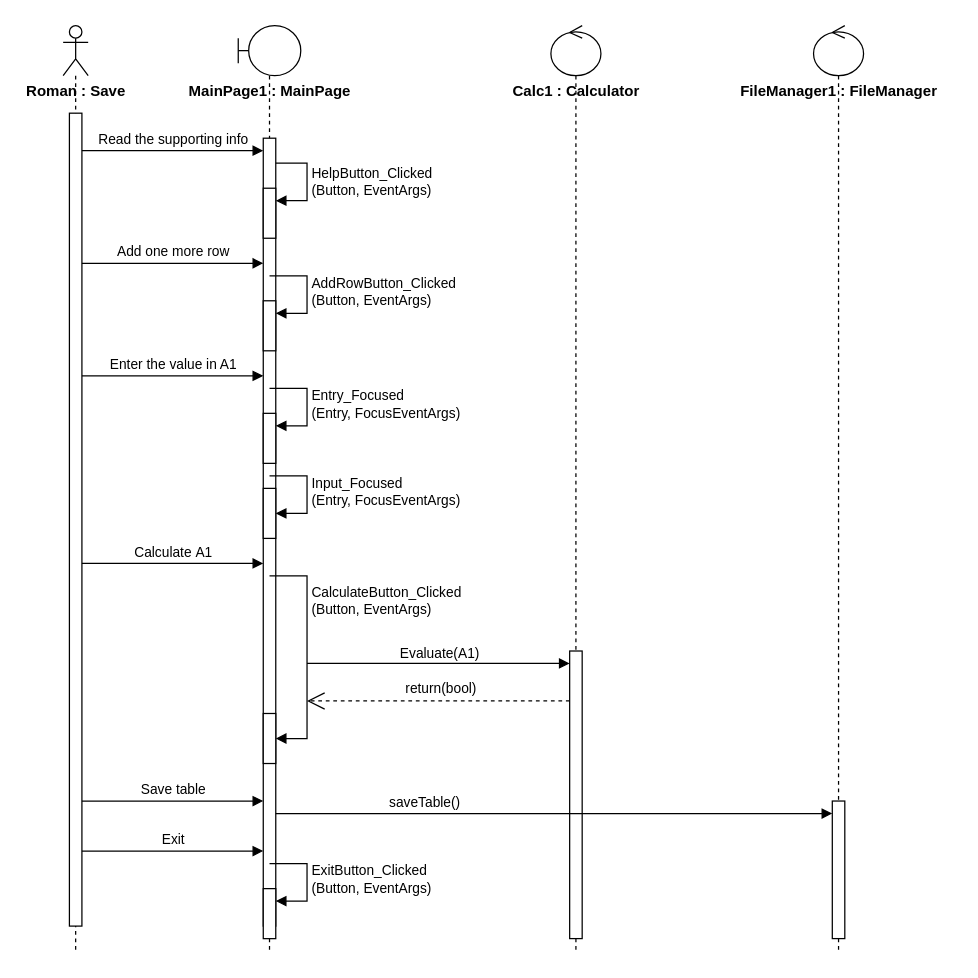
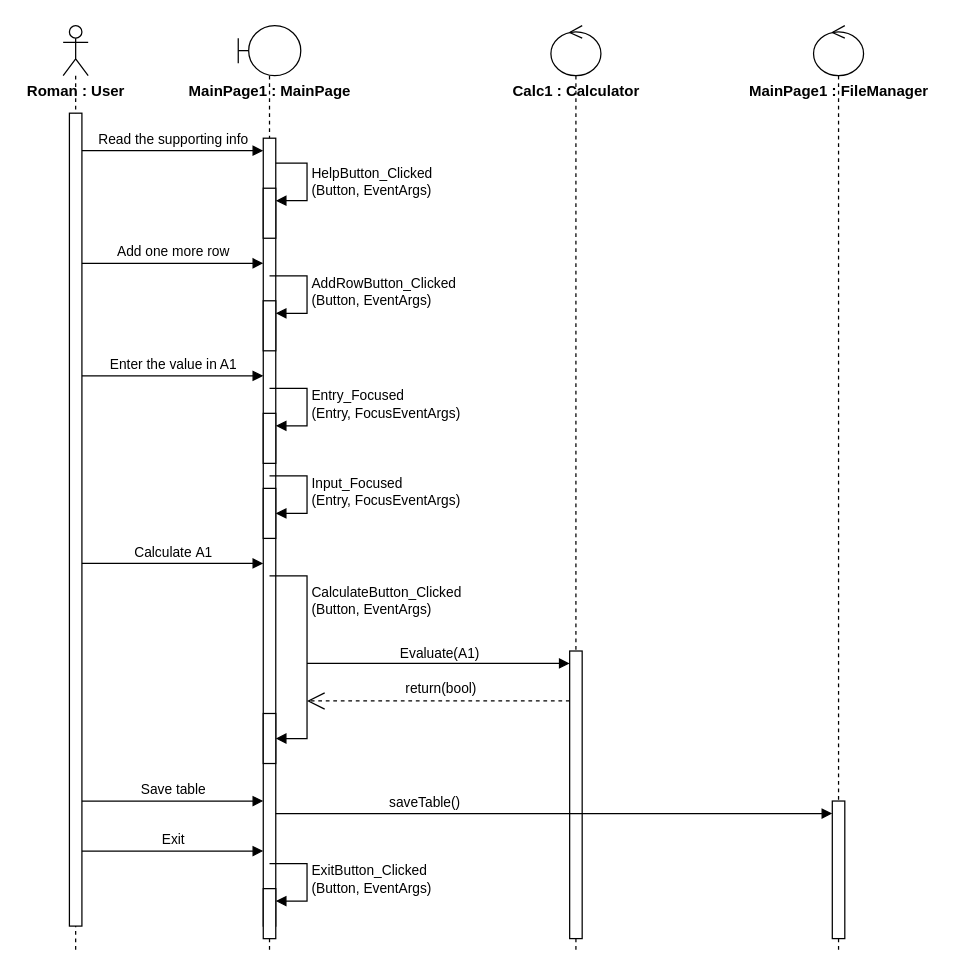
node "Roman : Save": label "Roman : Save" -> "Roman : User"
node "FileManager1 : FileManager": label "FileManager1 : FileManager" -> "MainPage1 : FileManager"
